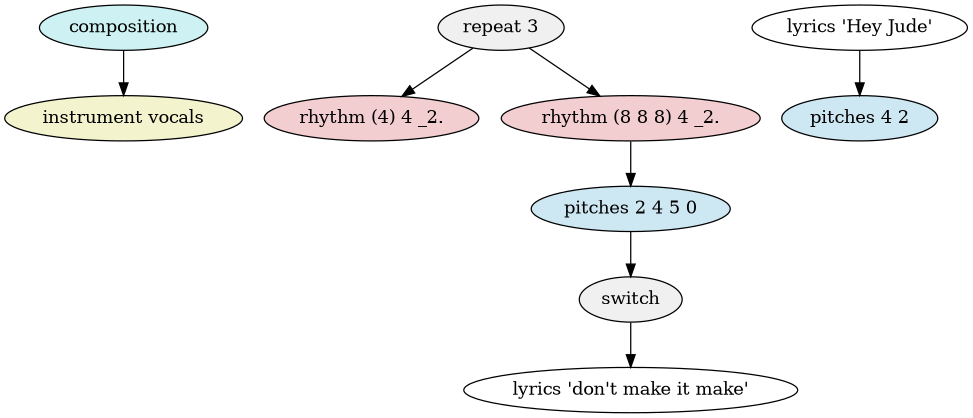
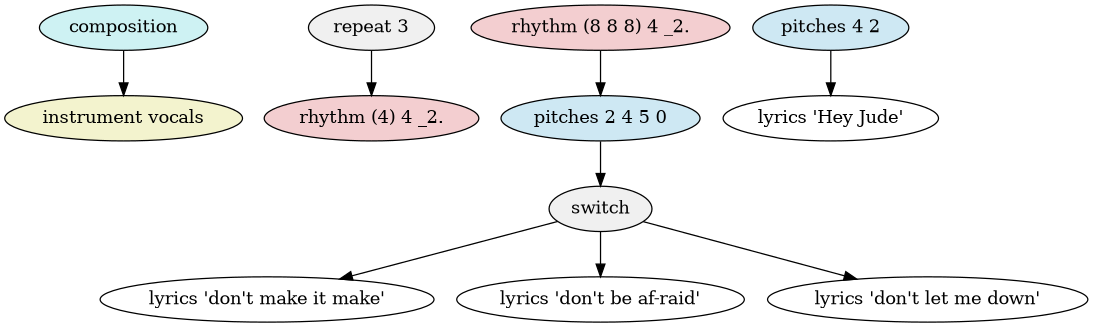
edge "lyrics 'Hey Jude'" -> "pitches 4 2": reversed
edge "repeat 3" -> "rhythm (8 8 8) 4 _2.": removed
node "lyrics 'don't be af-raid'": added
node "lyrics 'don't let me down'": added
